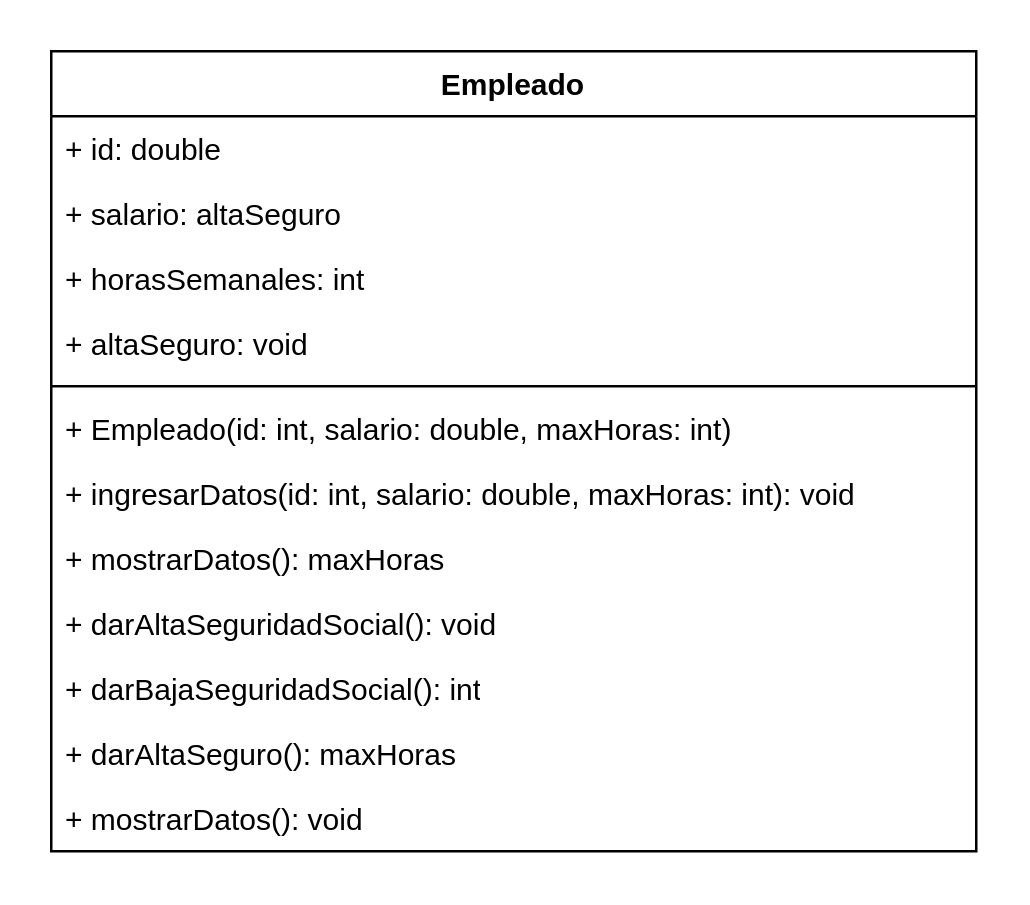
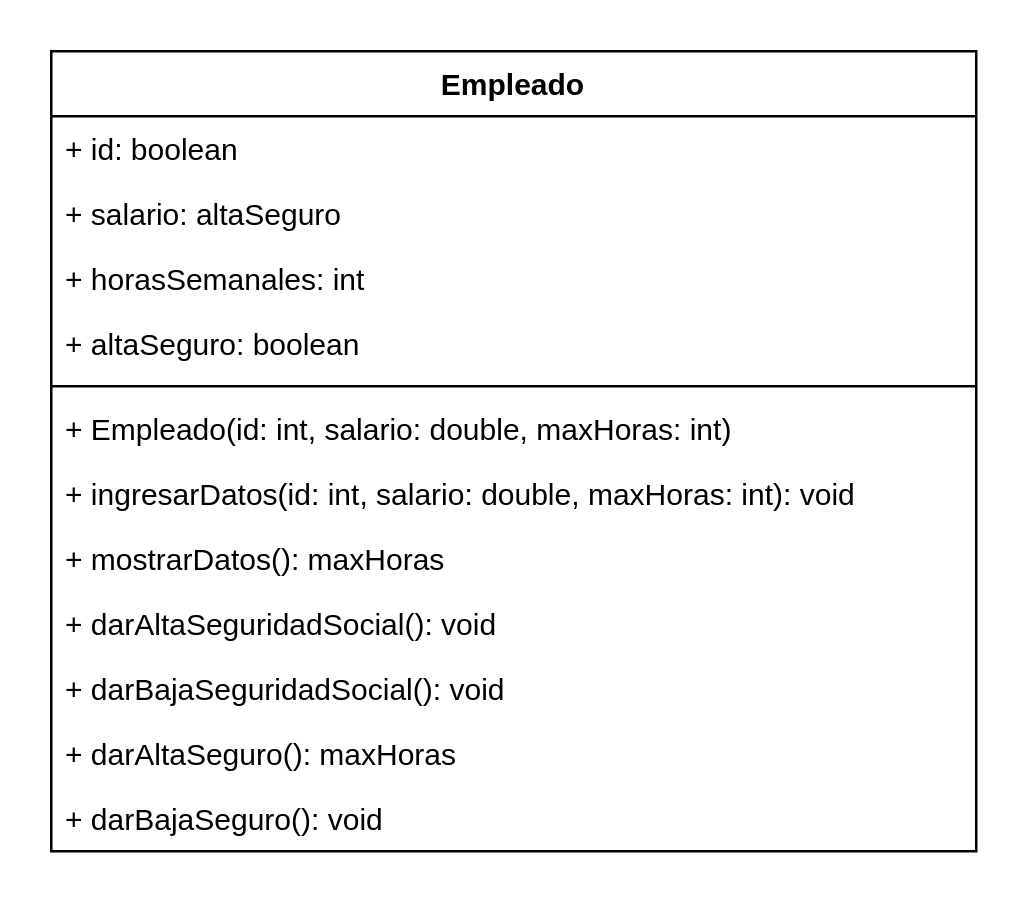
node "+ id: double": label "+ id: double" -> "+ id: boolean"
node "+ altaSeguro: void": label "+ altaSeguro: void" -> "+ altaSeguro: boolean"
node "+ darBajaSeguridadSocial(): int": label "+ darBajaSeguridadSocial(): int" -> "+ darBajaSeguridadSocial(): void"
node "+ mostrarDatos(): void": label "+ mostrarDatos(): void" -> "+ darBajaSeguro(): void"
